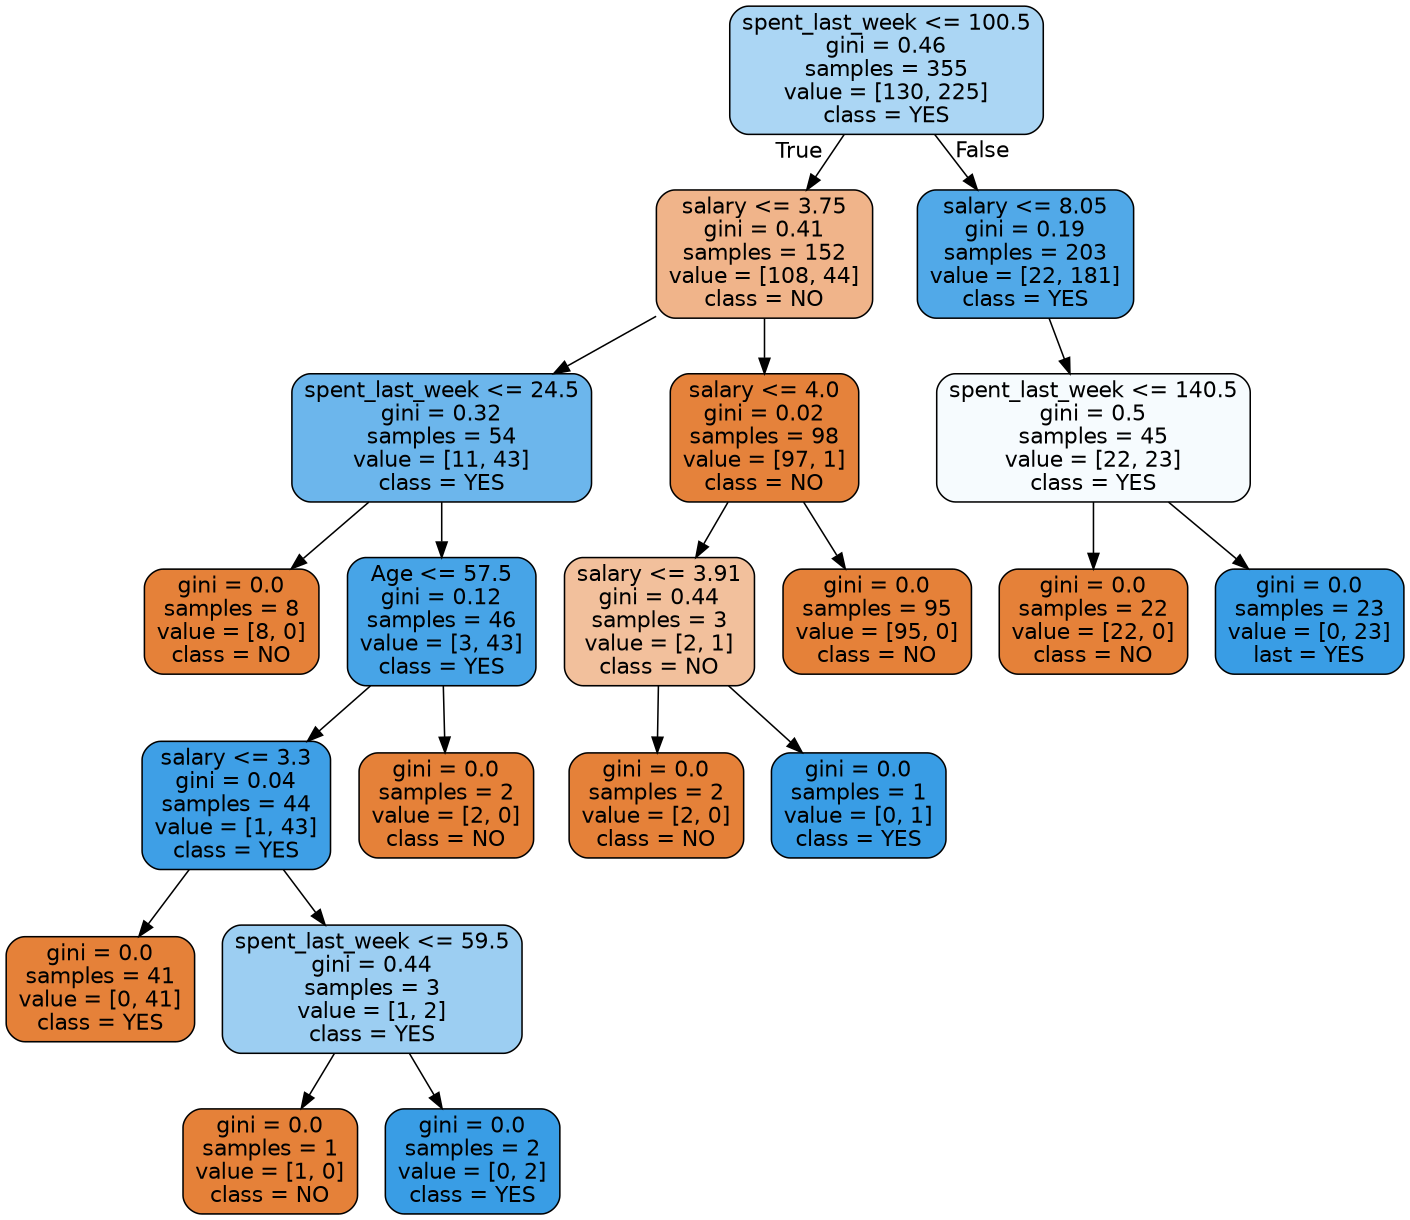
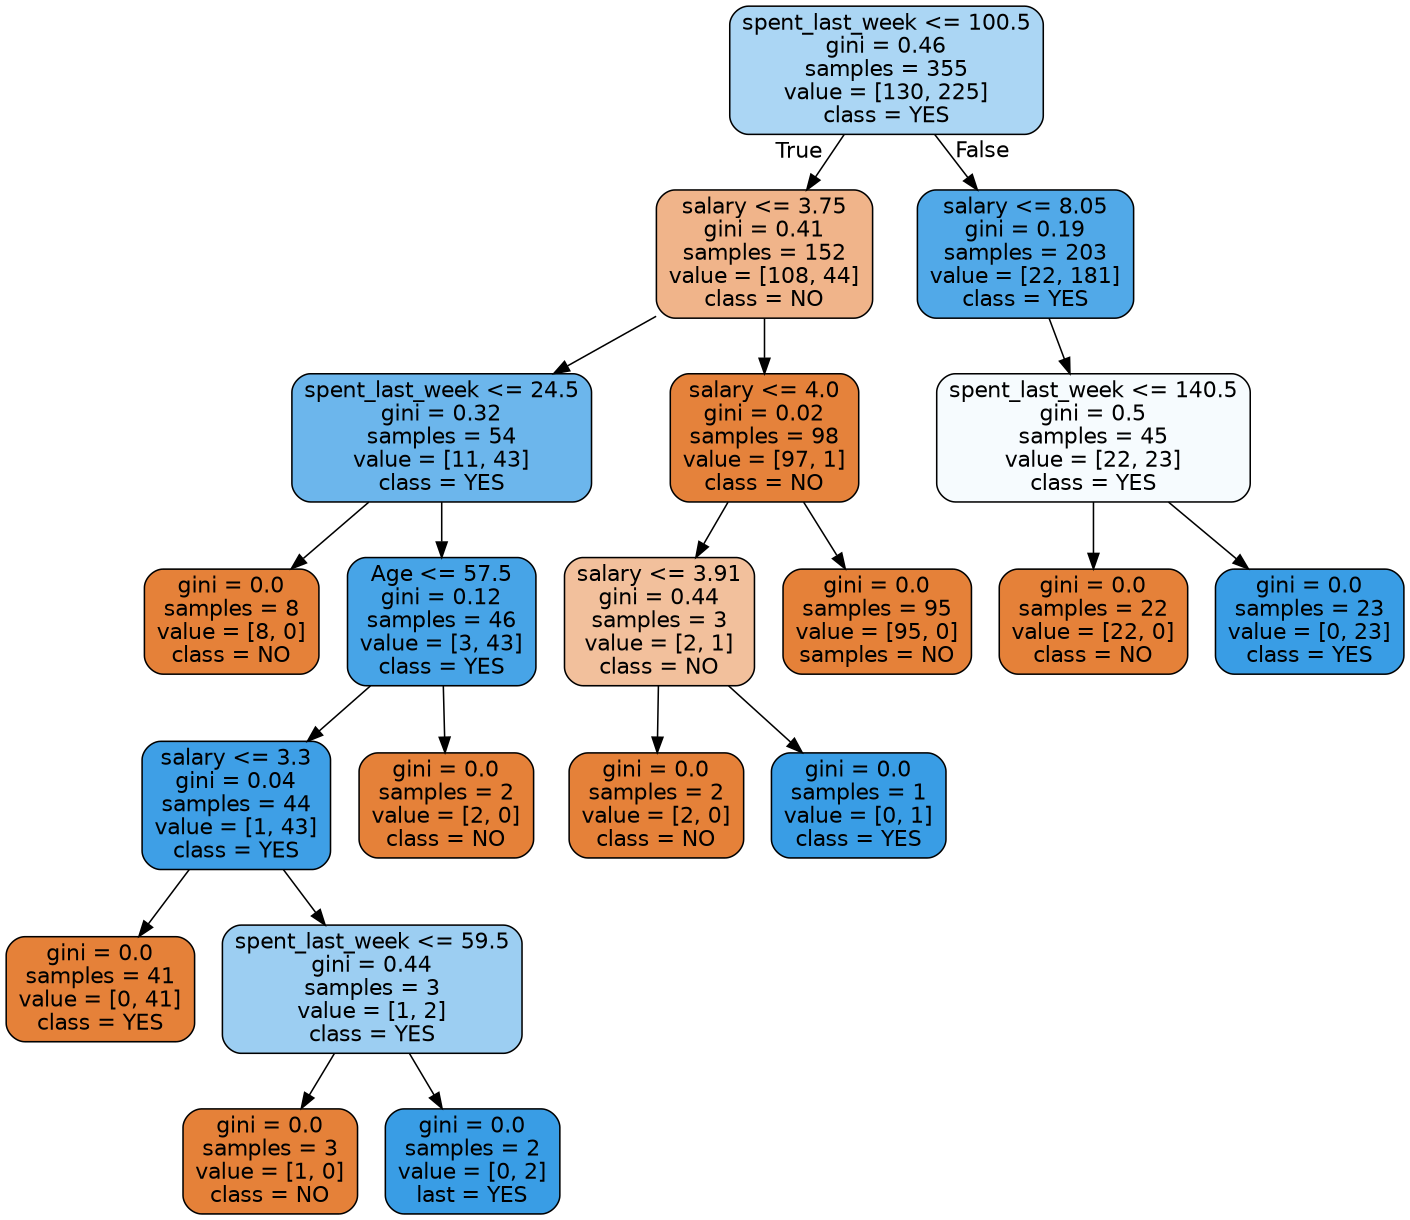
node "gini = 0.0 samples = 95 value = [95, 0] class = NO": label "gini = 0.0 samples = 95 value = [95, 0] class = NO" -> "gini = 0.0 samples = 95 value = [95, 0] samples = NO"
node "gini = 0.0 samples = 23 value = [0, 23] last = YES": label "gini = 0.0 samples = 23 value = [0, 23] last = YES" -> "gini = 0.0 samples = 23 value = [0, 23] class = YES"
node "gini = 0.0 samples = 1 value = [1, 0] class = NO": label "gini = 0.0 samples = 1 value = [1, 0] class = NO" -> "gini = 0.0 samples = 3 value = [1, 0] class = NO"
node "gini = 0.0 samples = 2 value = [0, 2] class = YES": label "gini = 0.0 samples = 2 value = [0, 2] class = YES" -> "gini = 0.0 samples = 2 value = [0, 2] last = YES"
